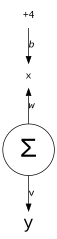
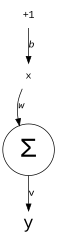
node "+4": label "+4" -> "+1"
edge "Σ" -> "x": reversed
